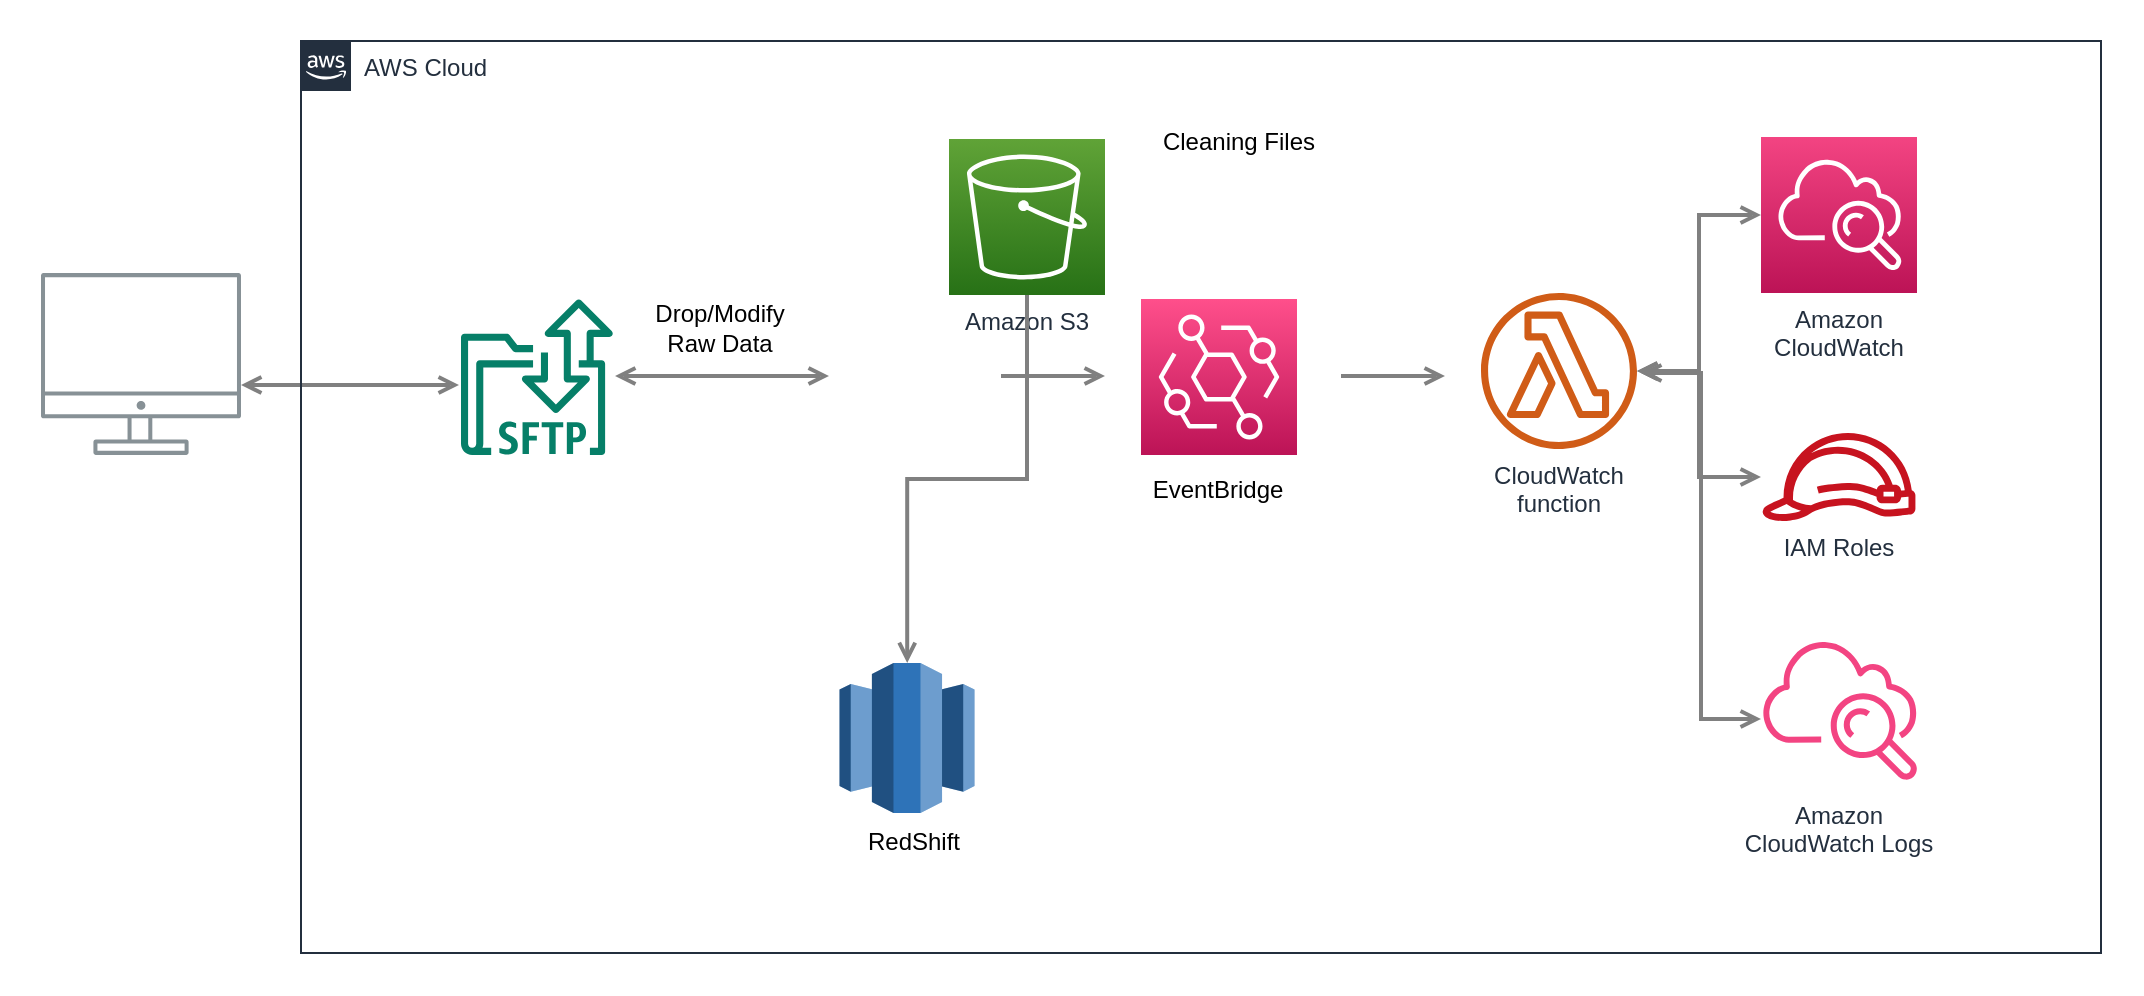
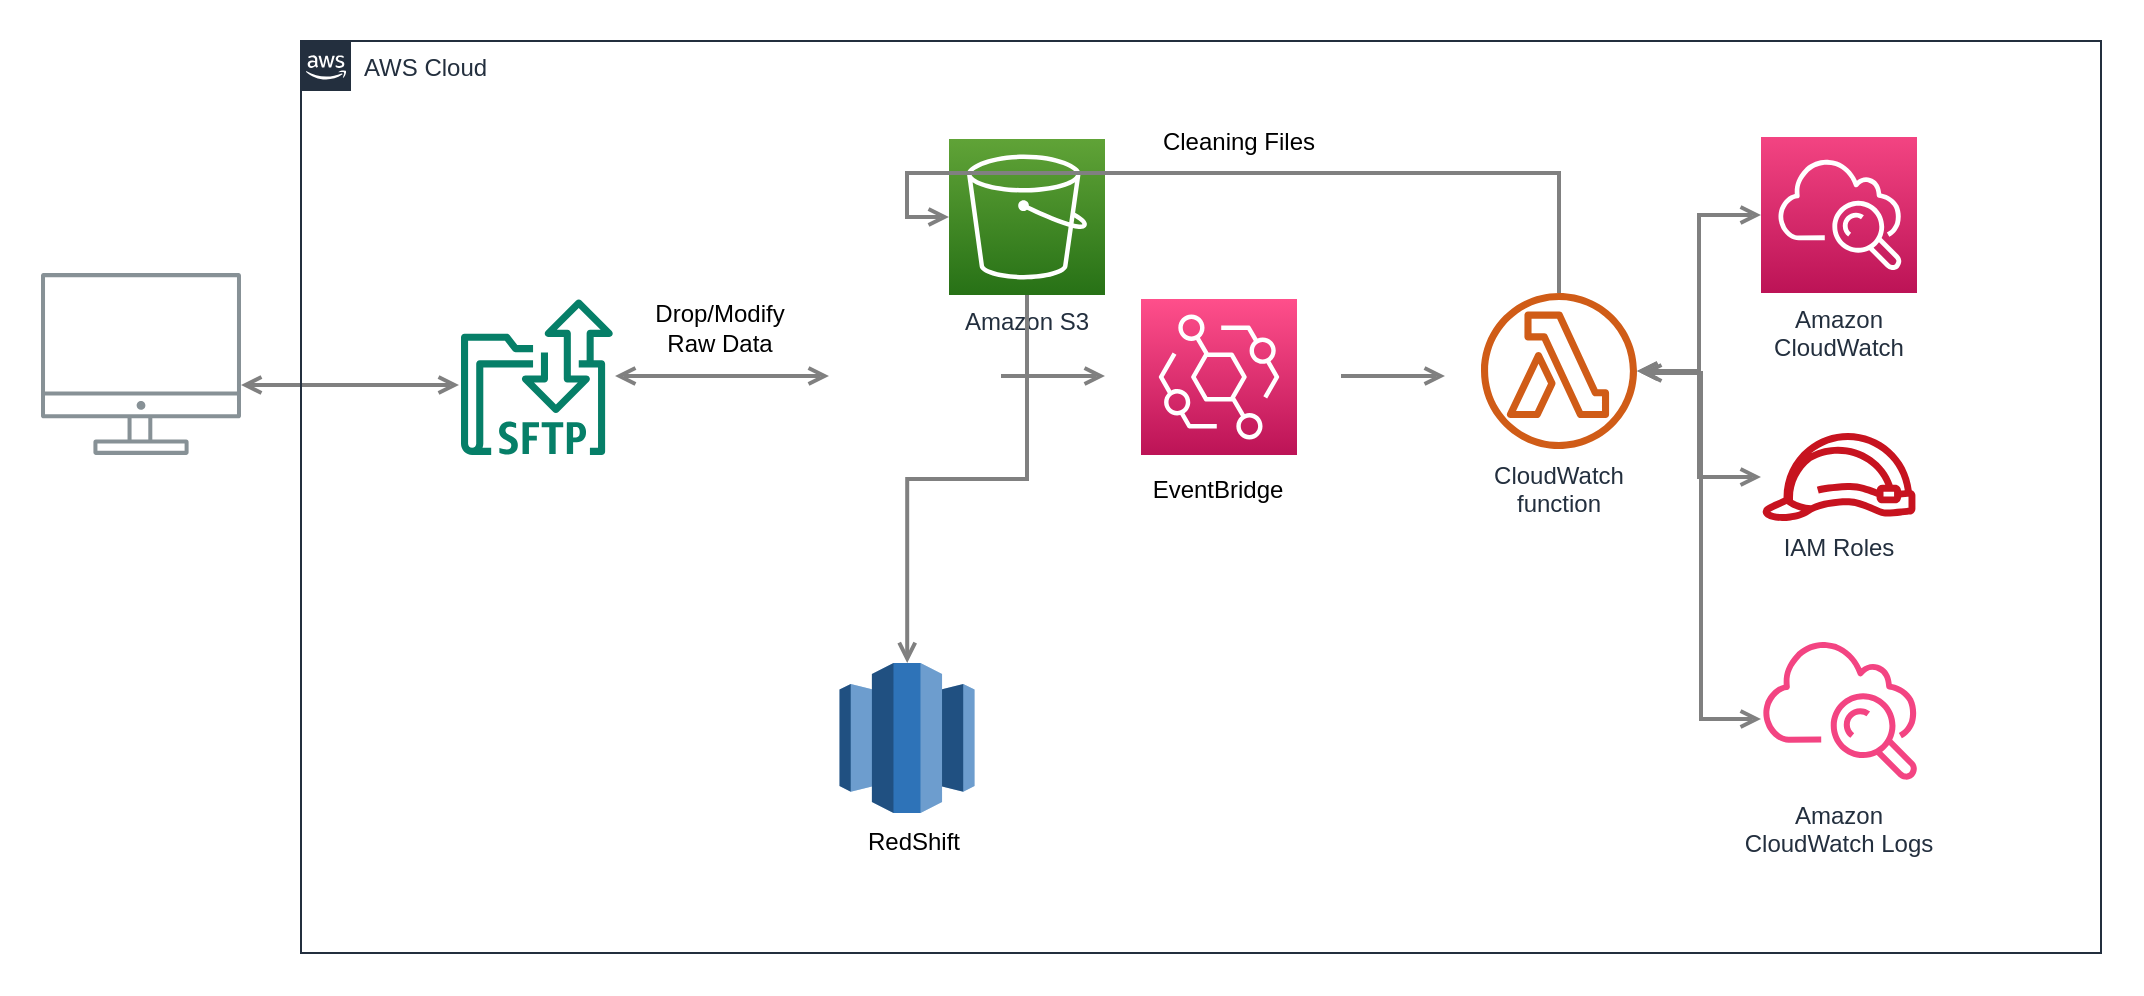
edge "CloudWatch function" -> "Amazon S3": added
